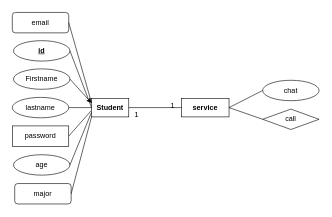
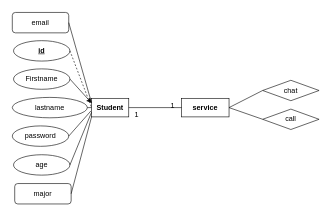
edge "id" -- "Student": style solid -> dashed
node "chat": shape ellipse -> diamond
node "lastname": size 56x20 -> 75x20
node "password": shape rectangle -> ellipse
